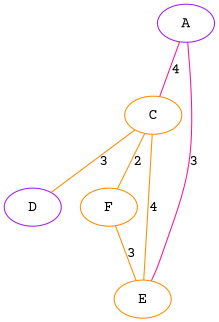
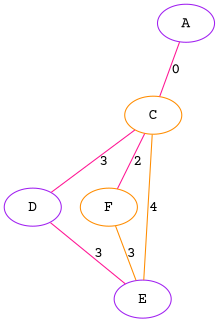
edge "A" -- "C": label "4" -> "0"
edge "C" -- "D": color darkorange -> deeppink
edge "C" -- "F": color darkorange -> deeppink
edge "A" -- "E": now "D" -- "E"
node "E": color darkorange -> purple
